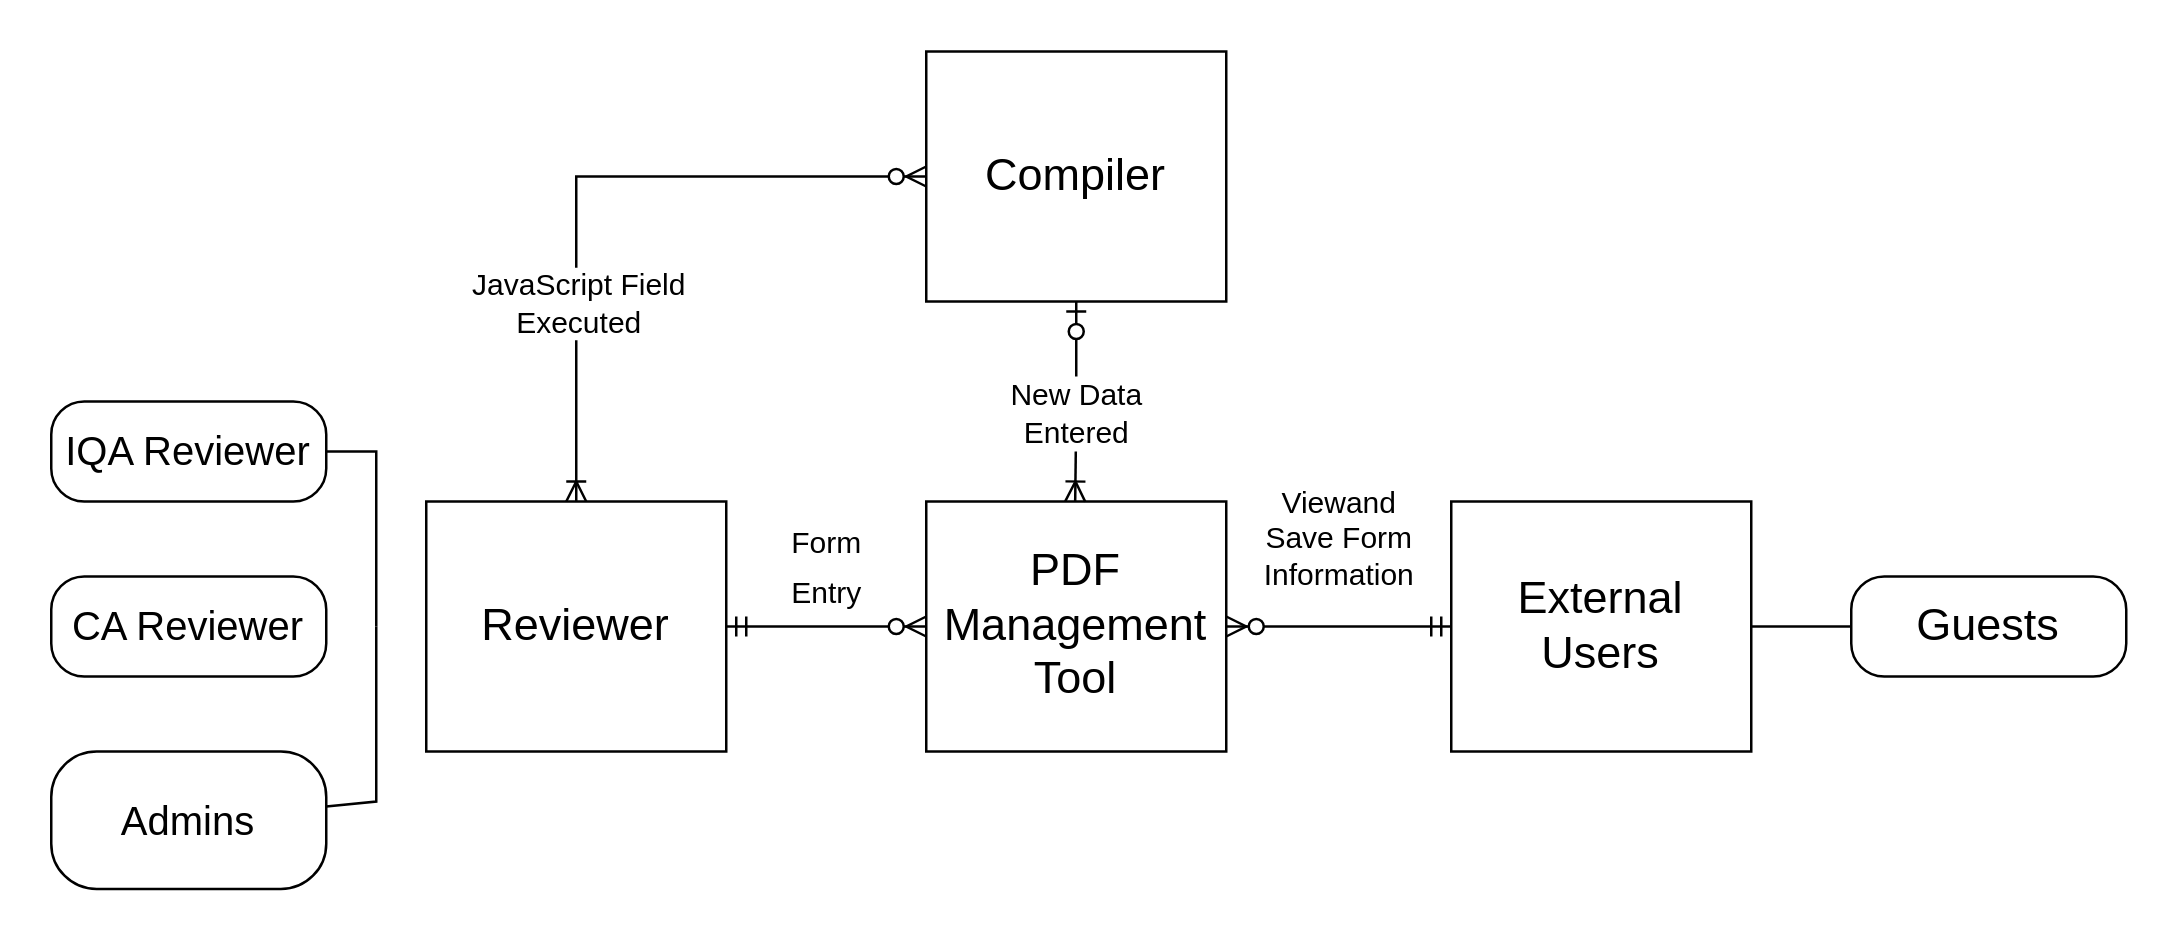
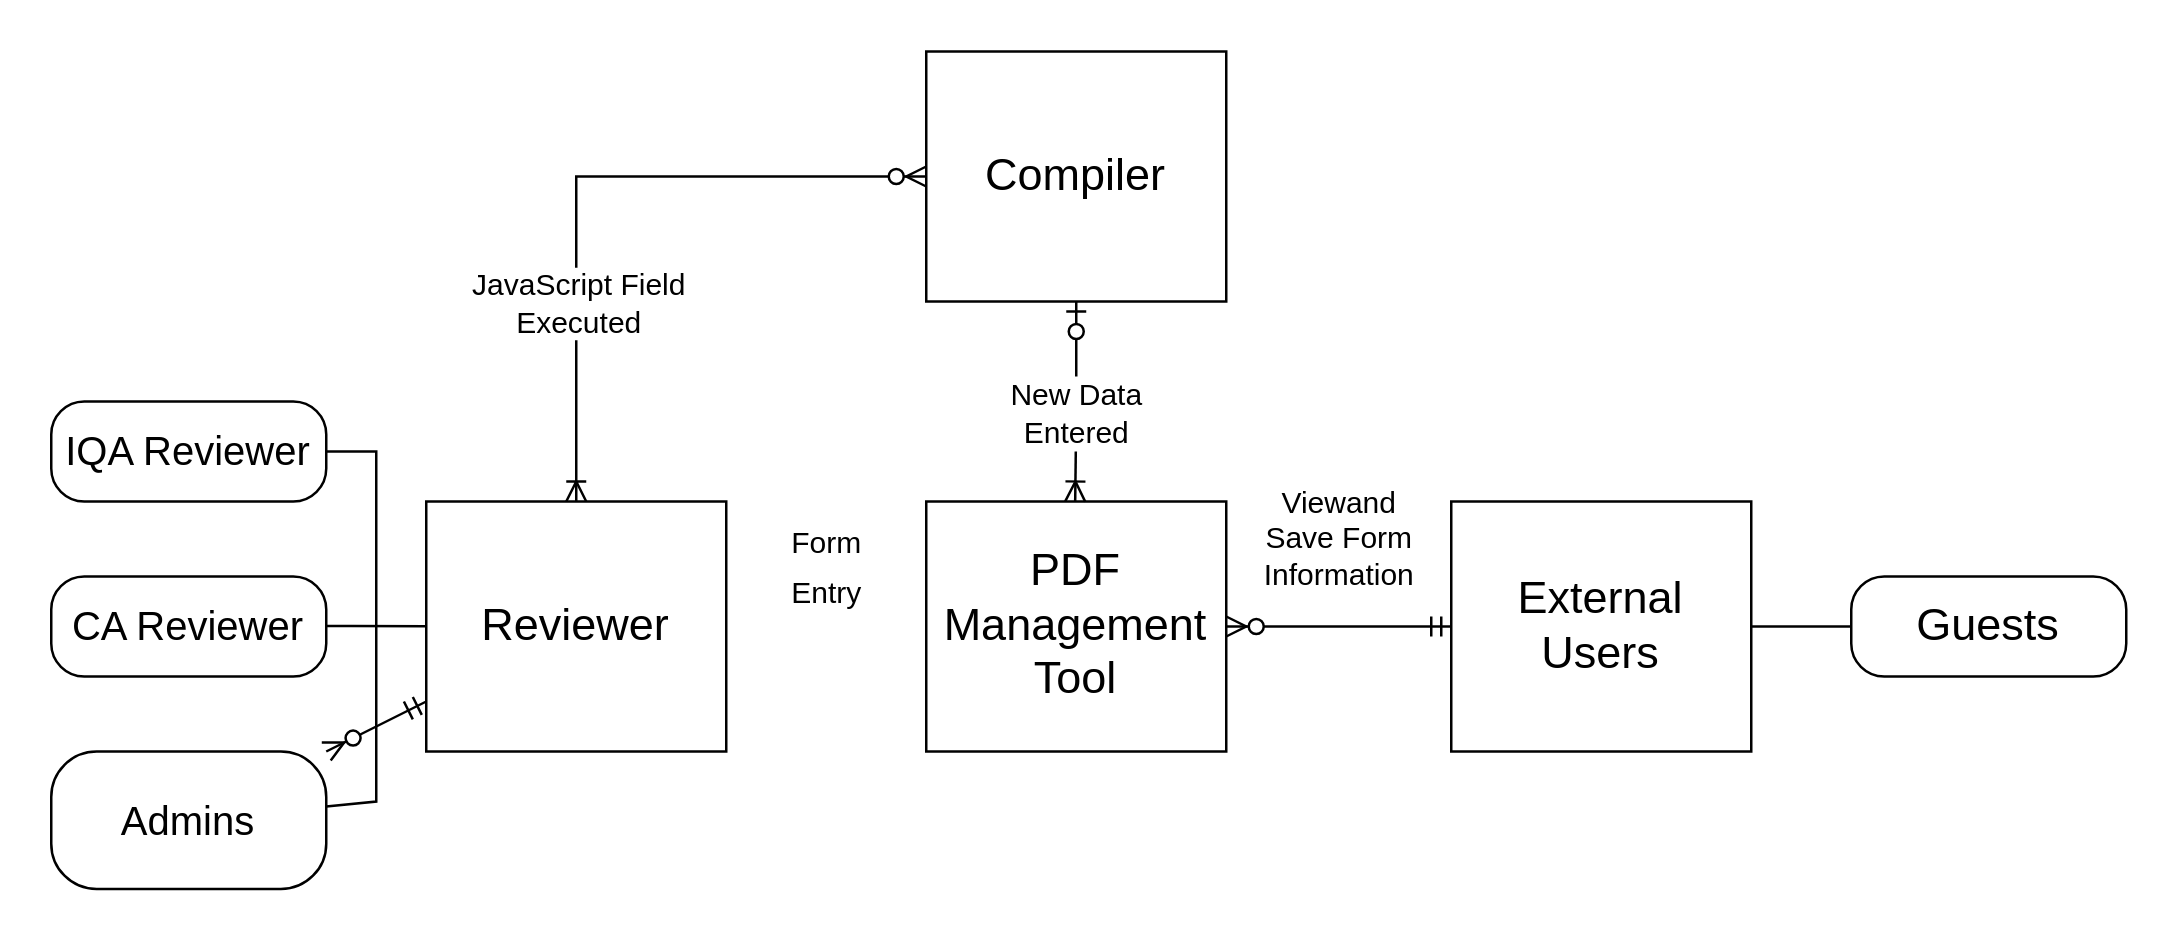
edge "CA Reviewer" -- "Reviewer": added
edge "Reviewer" -- "PDF Management Tool": now "Reviewer" -- "Admins"
